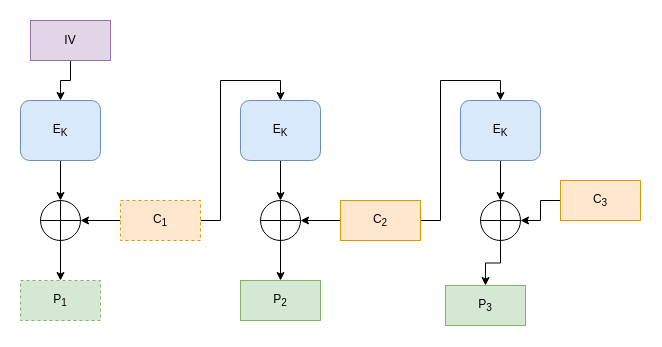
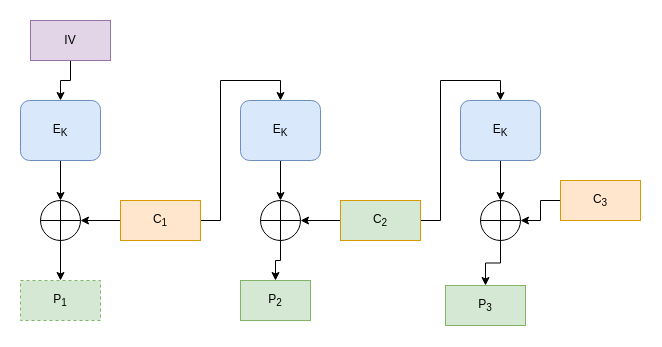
node "C1": style dashed -> solid
node "C2": fillcolor #ffe6cc -> #d5e8d4
node "P2": size 80x40 -> 70x40
